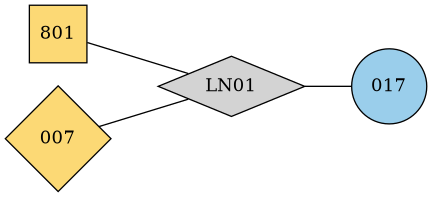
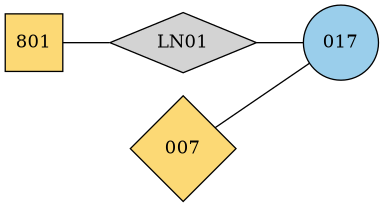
edge "LN01" -- "007": now "017" -- "007"
